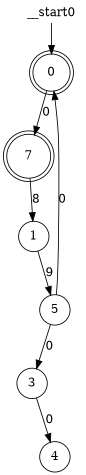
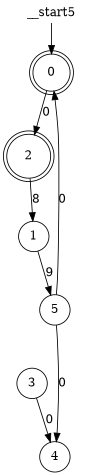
node "__start0": label "__start0" -> "__start5"
node "7": label "7" -> "2"
edge "5" -> "3": now "5" -> "4"
